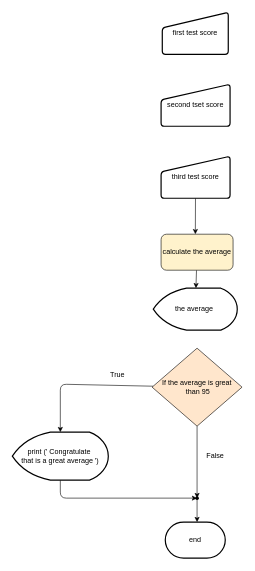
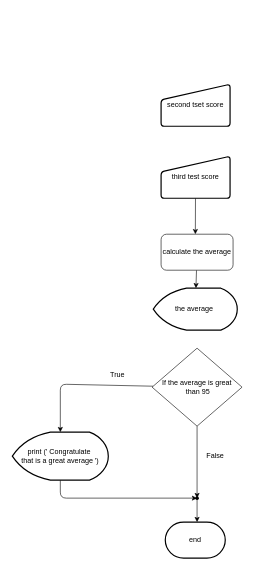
node "first test score": removed
node "calculate the average": fillcolor #fff2cc -> #ffffff
node "If the average is great than 95": fillcolor #ffe6cc -> #ffffff
